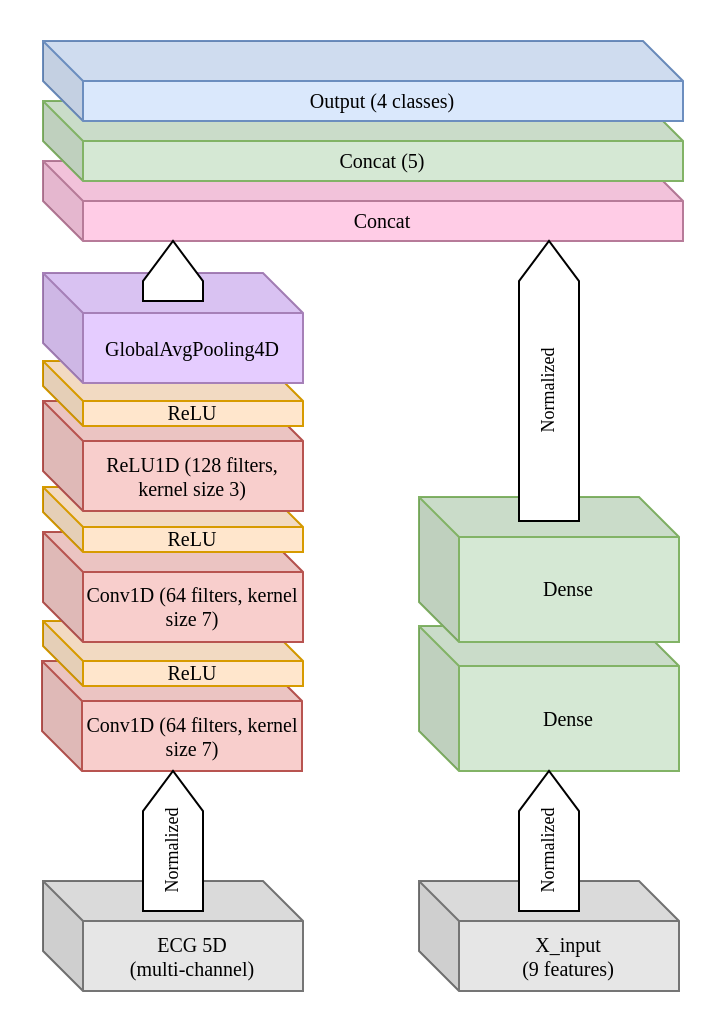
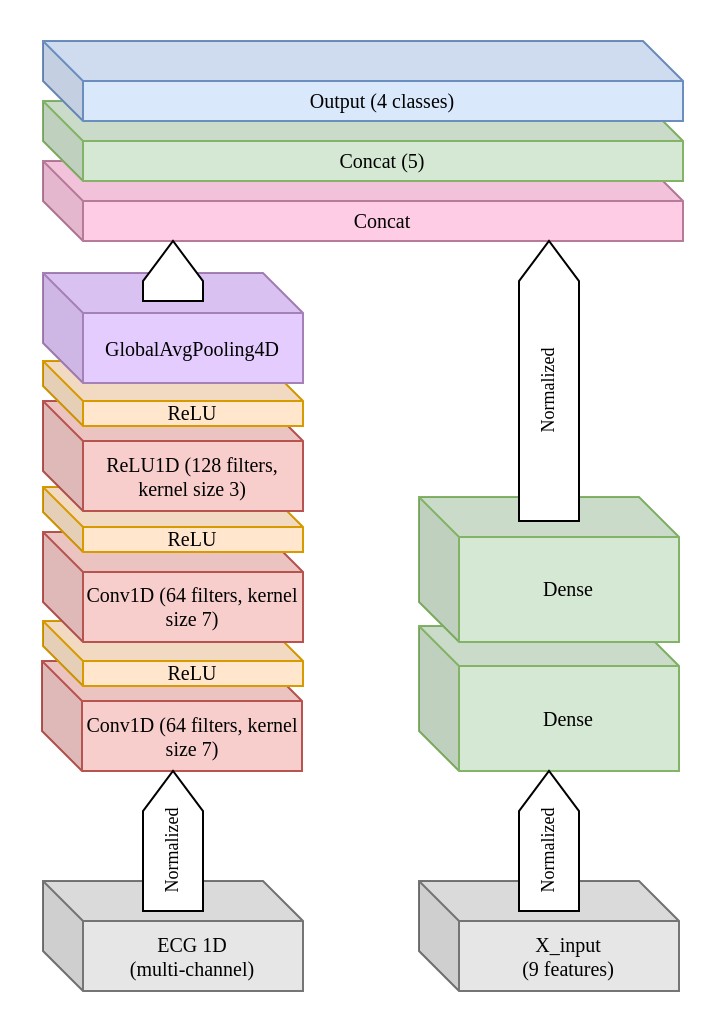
node "ECG 5D (multi-channel)": label "ECG 5D (multi-channel)" -> "ECG 1D (multi-channel)"
